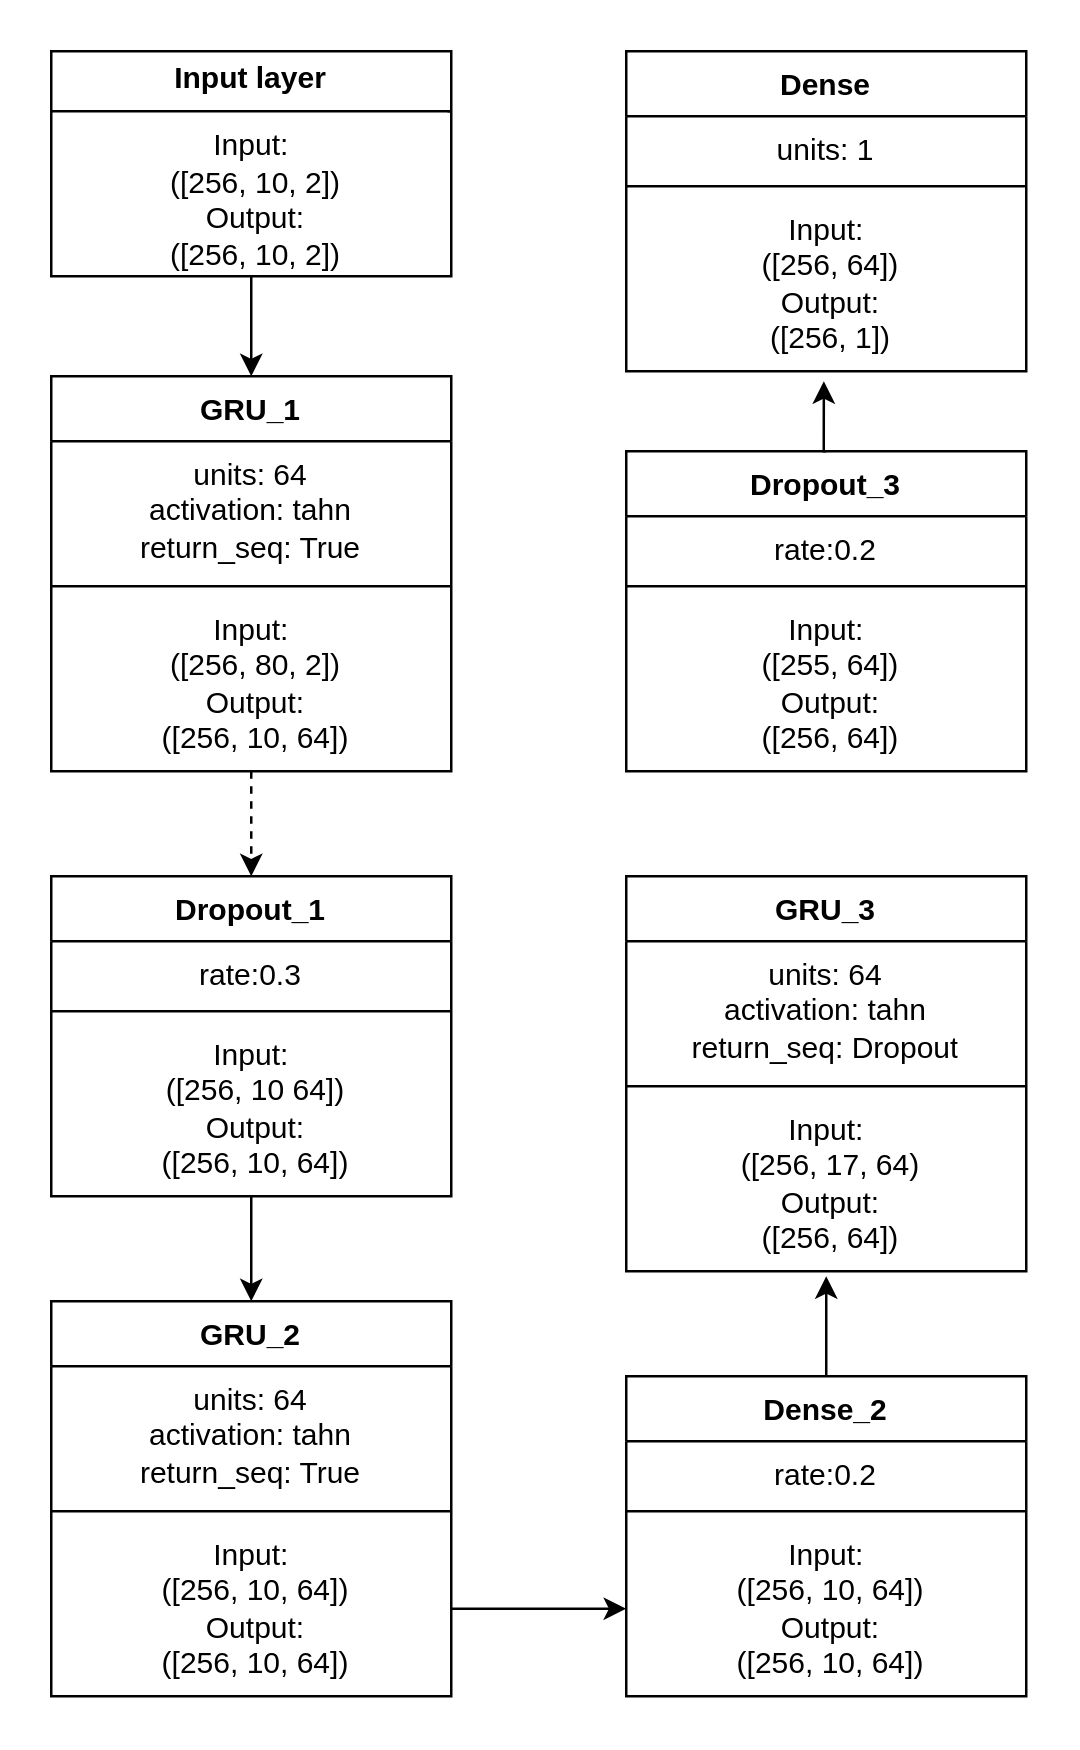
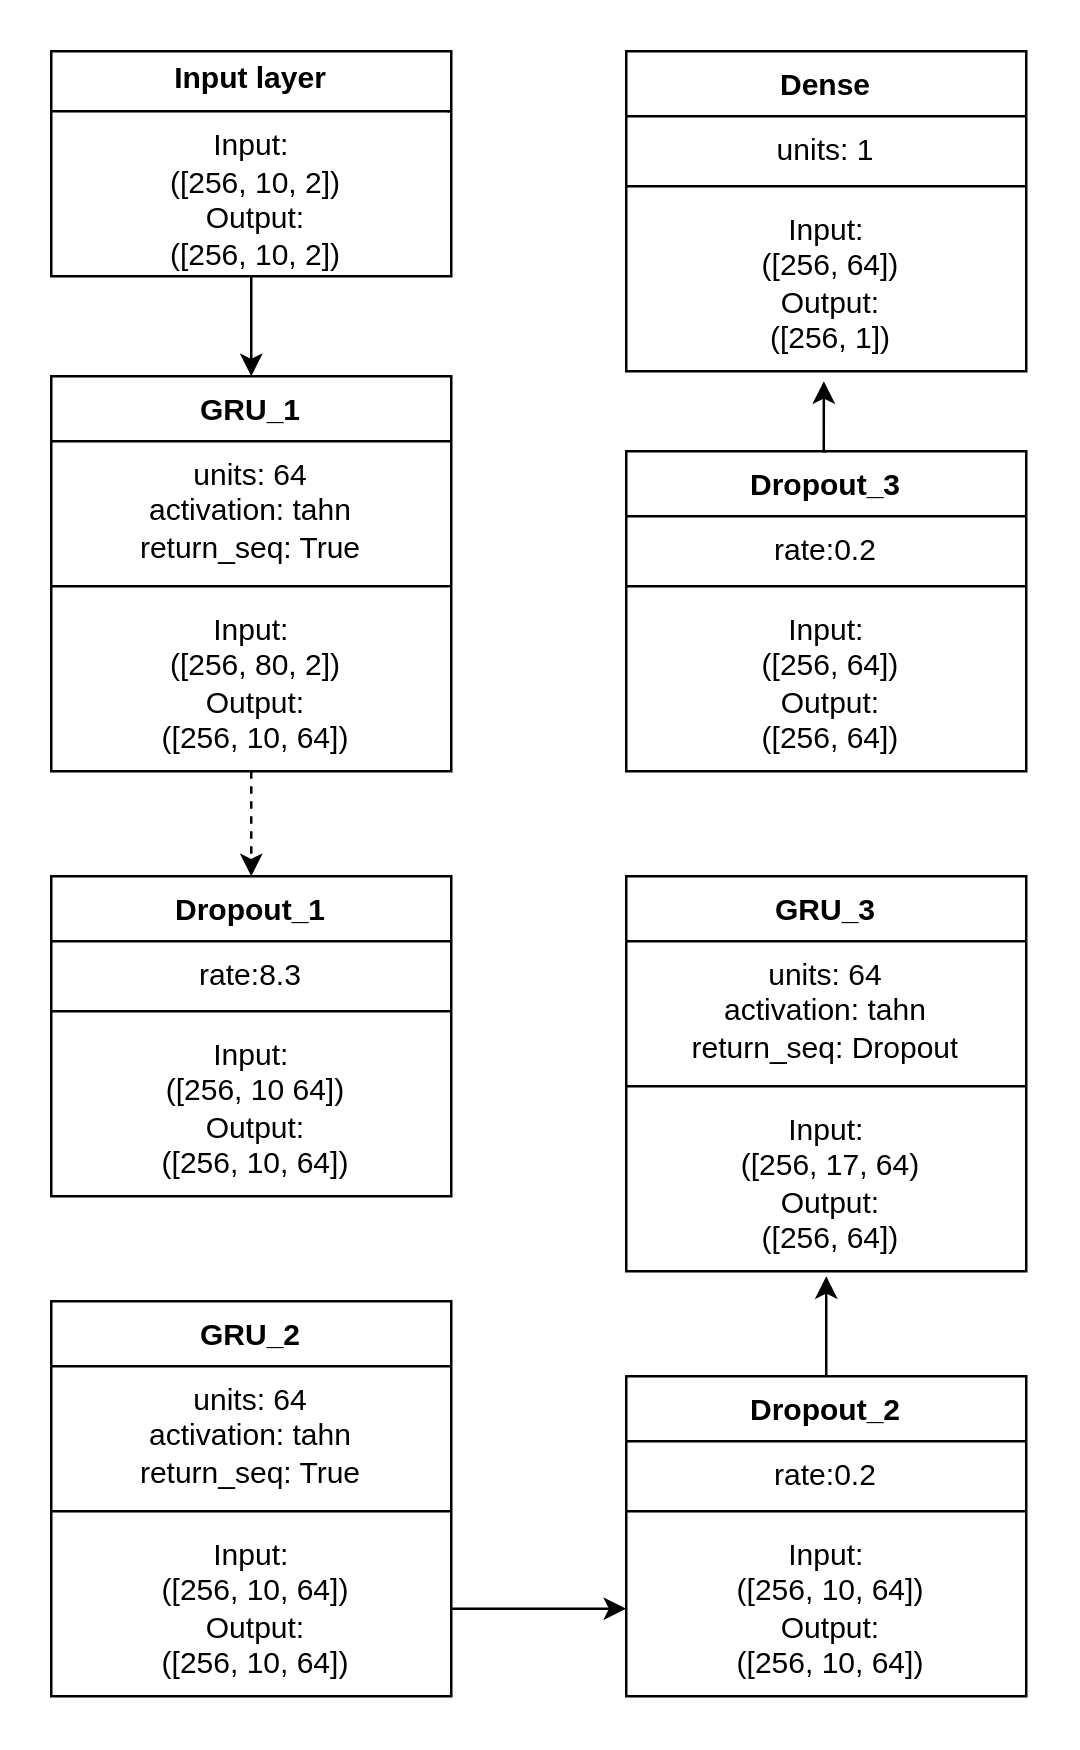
node "Input: ([255, 64]) Output: ([256, 64])": label "Input: ([255, 64]) Output: ([256, 64])" -> "Input: ([256, 64]) Output: ([256, 64])"
node "rate:0.3": label "rate:0.3" -> "rate:8.3"
edge "Dropout_1" -> "GRU_2": removed
node "Dense_2": label "Dense_2" -> "Dropout_2"
